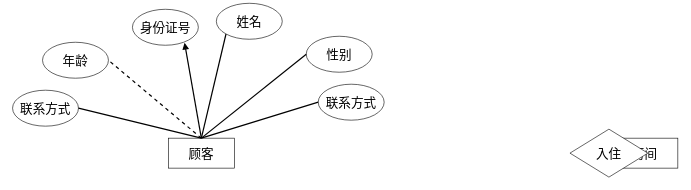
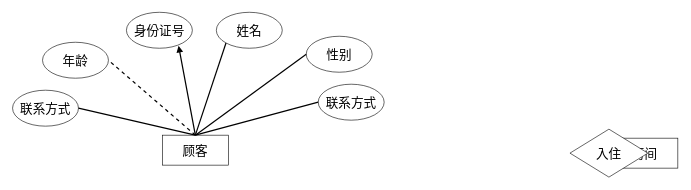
node "姓名": moved (249, 21) -> (249, 30)
node "身份证号": moved (165, 27) -> (159, 30)
node "顾客": moved (201, 153) -> (195, 150)
